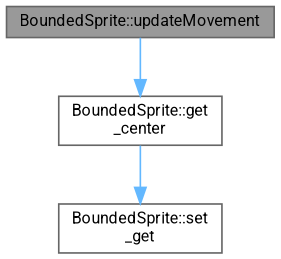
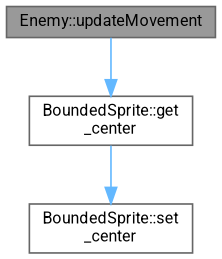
node "BoundedSprite::updateMovement": label "BoundedSprite::updateMovement" -> "Enemy::updateMovement"
node "BoundedSprite::set _get": label "BoundedSprite::set _get" -> "BoundedSprite::set _center"
